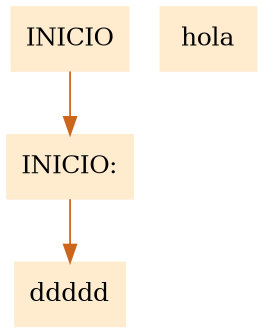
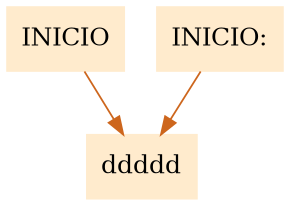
node "hola": removed
edge "INICIO" -> "INICIO:": now "INICIO" -> "ddddd"
